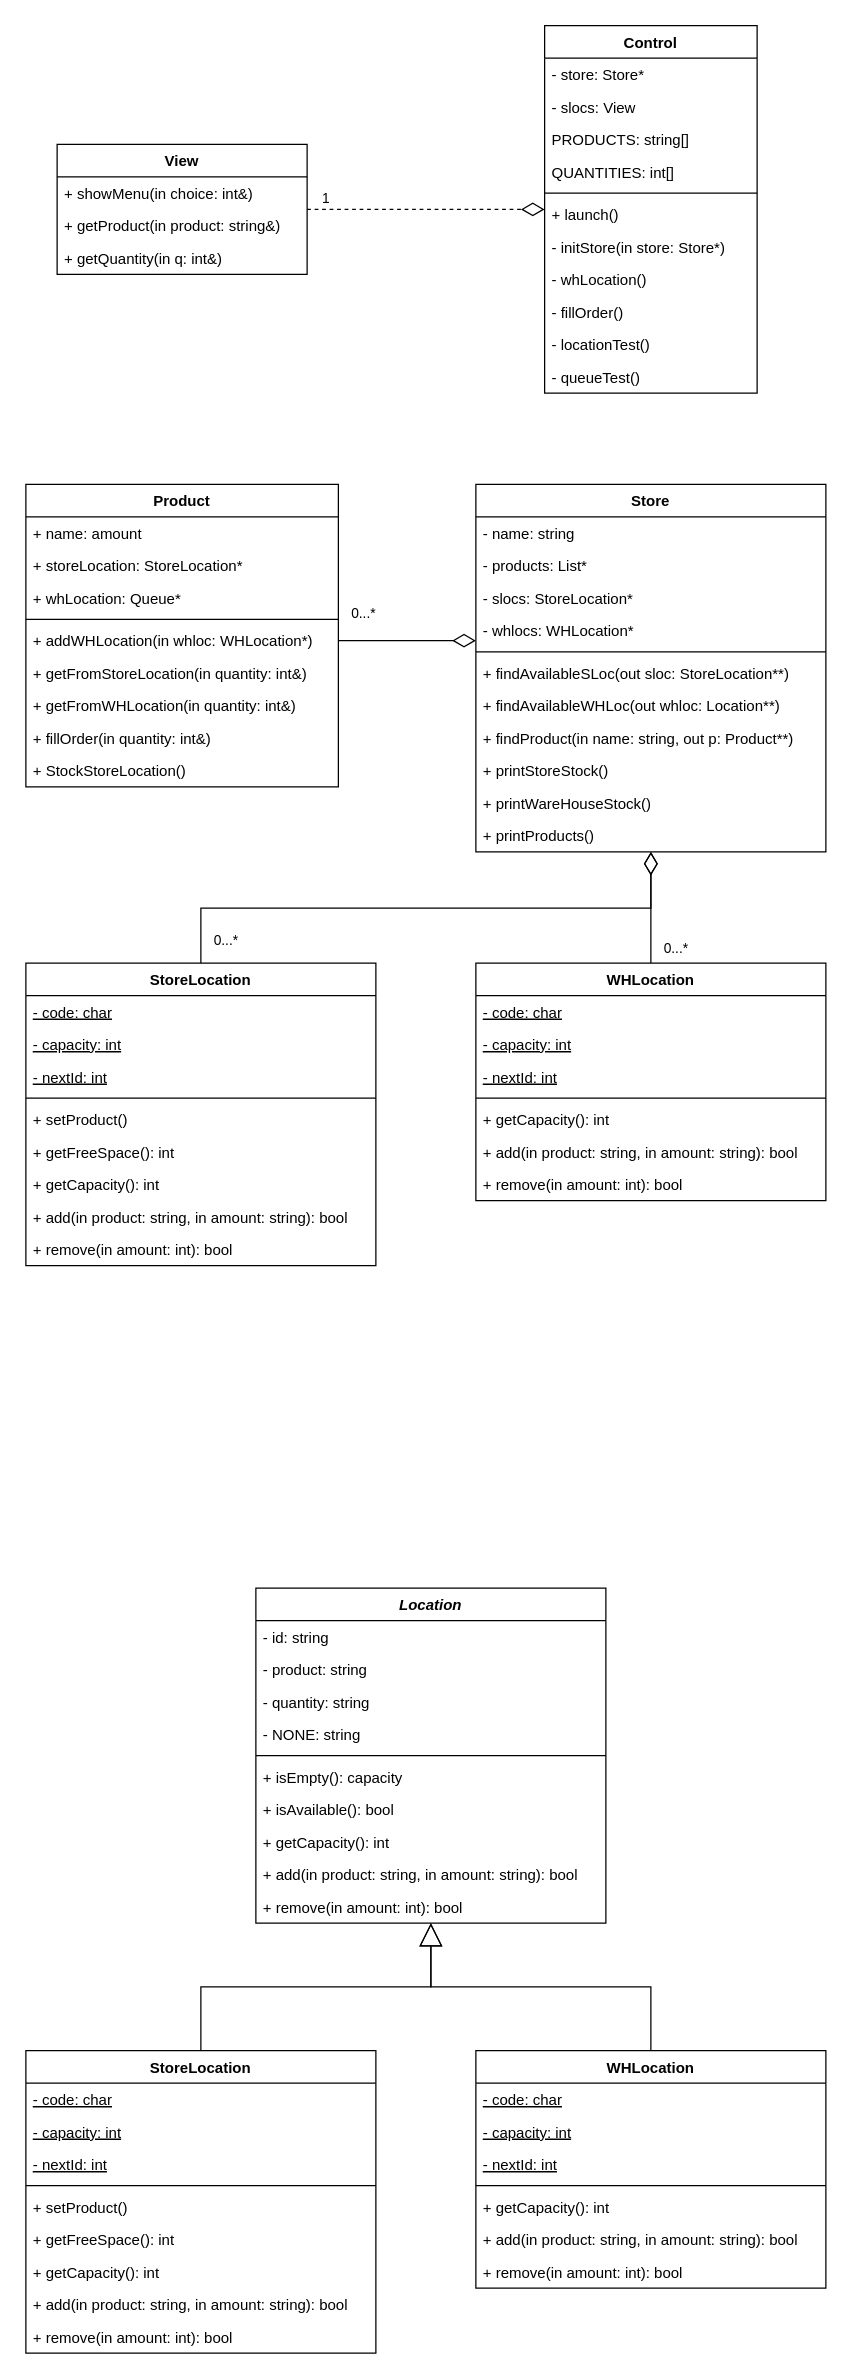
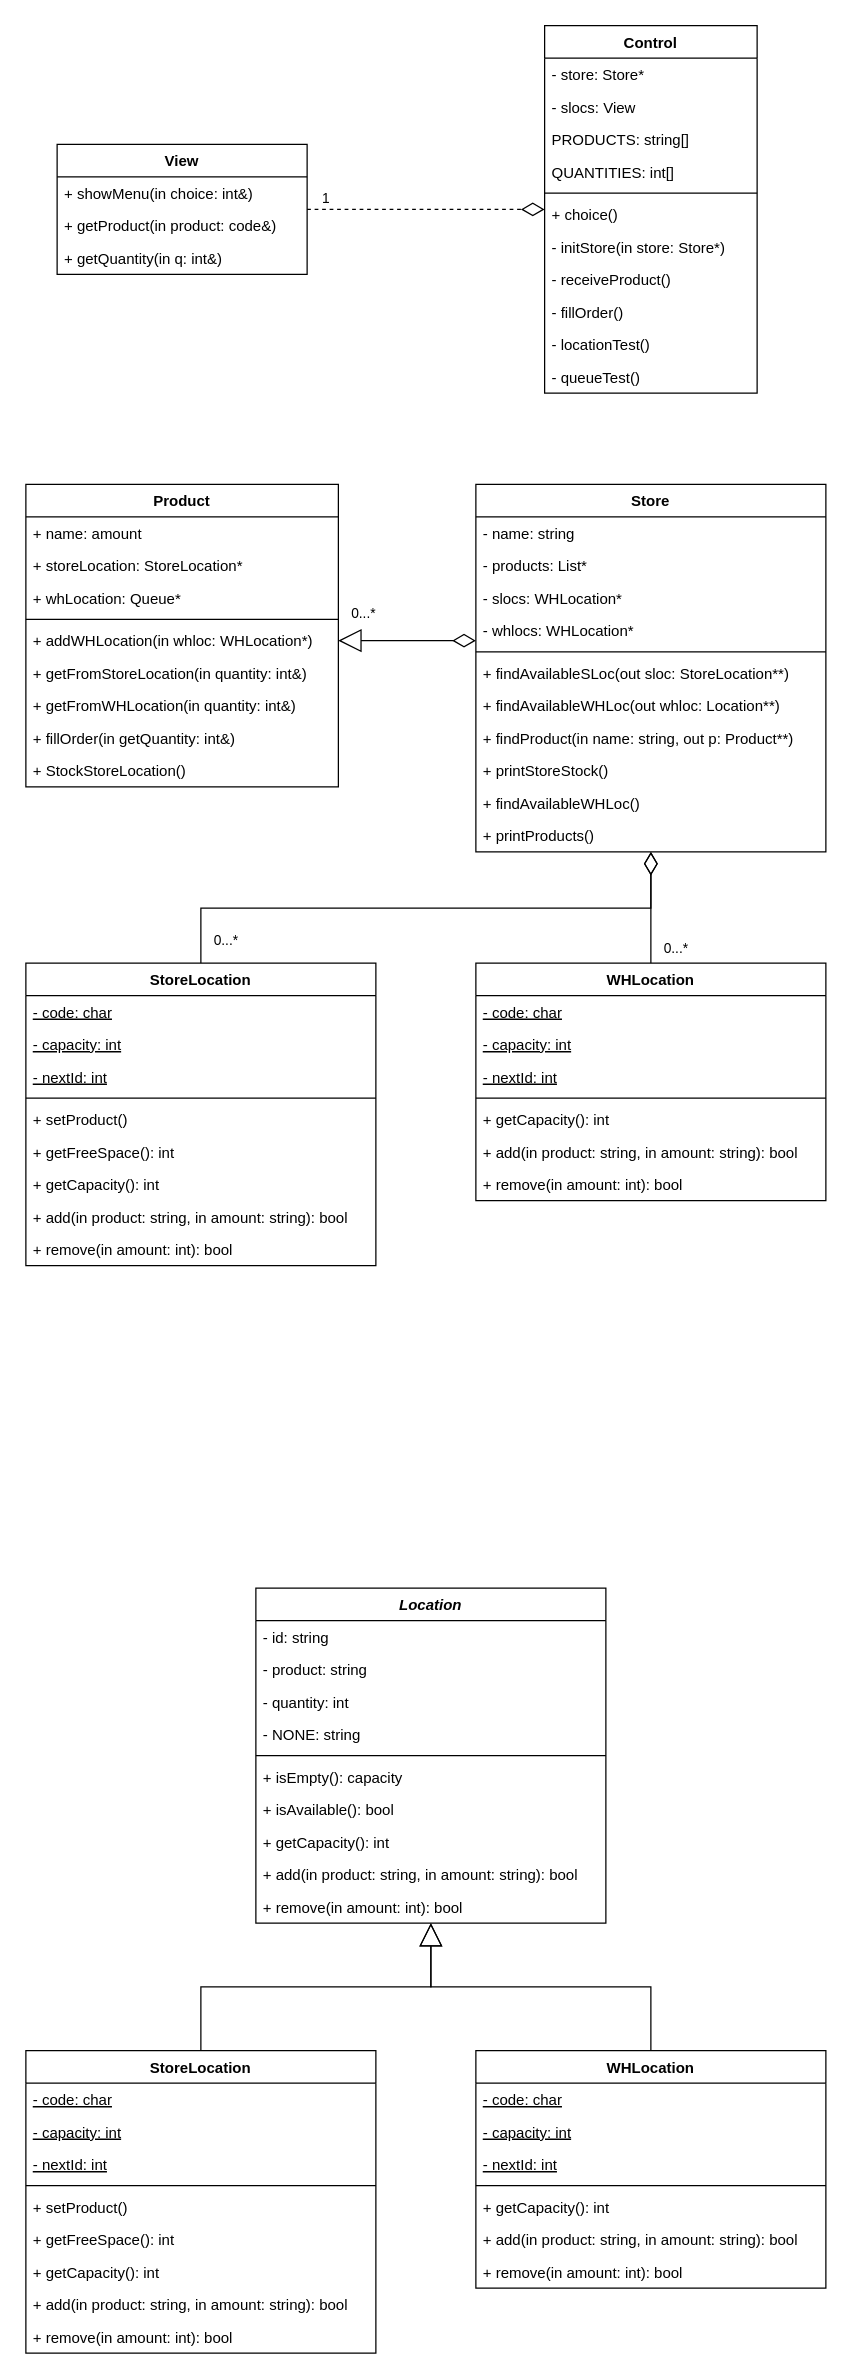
node "+ launch()": label "+ launch()" -> "+ choice()"
node "+ getProduct(in product: string&)": label "+ getProduct(in product: string&)" -> "+ getProduct(in product: code&)"
node "- whLocation()": label "- whLocation()" -> "- receiveProduct()"
node "- slocs: StoreLocation*": label "- slocs: StoreLocation*" -> "- slocs: WHLocation*"
edge "+ addWHLocation(in whloc: WHLocation*)" -> "Store": arrowhead none -> block
node "+ fillOrder(in quantity: int&)": label "+ fillOrder(in quantity: int&)" -> "+ fillOrder(in getQuantity: int&)"
node "+ printWareHouseStock()": label "+ printWareHouseStock()" -> "+ findAvailableWHLoc()"
node "- quantity: string": label "- quantity: string" -> "- quantity: int"
